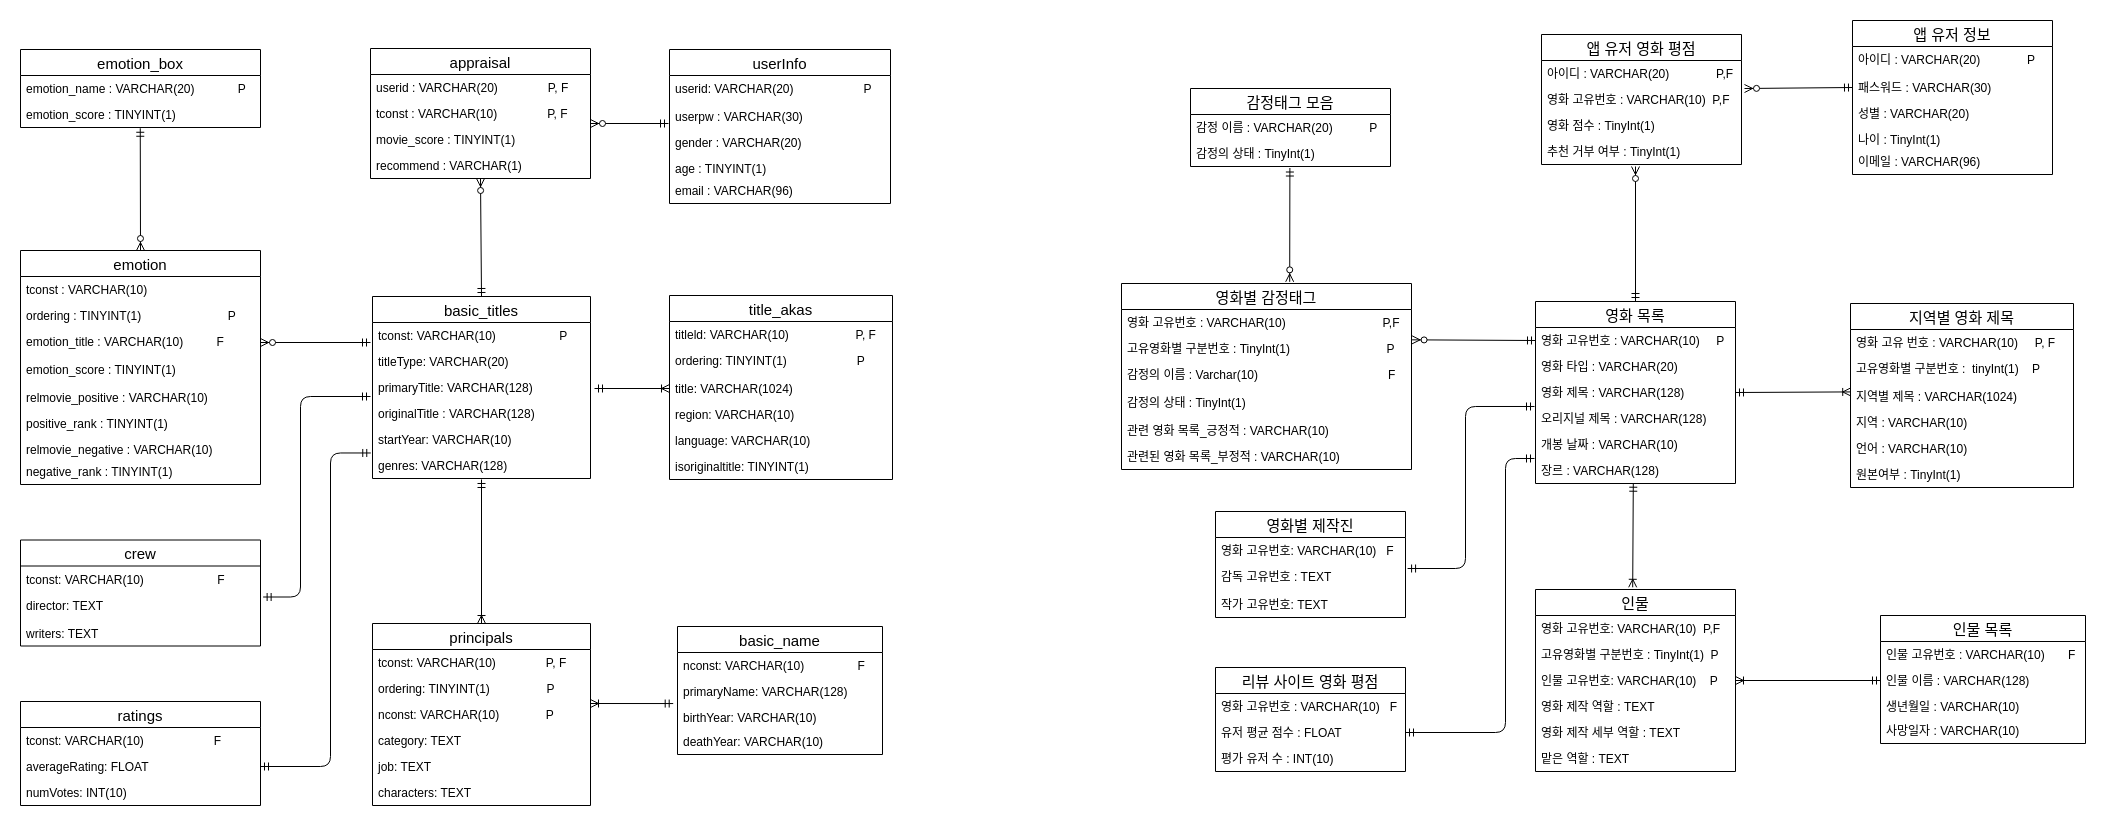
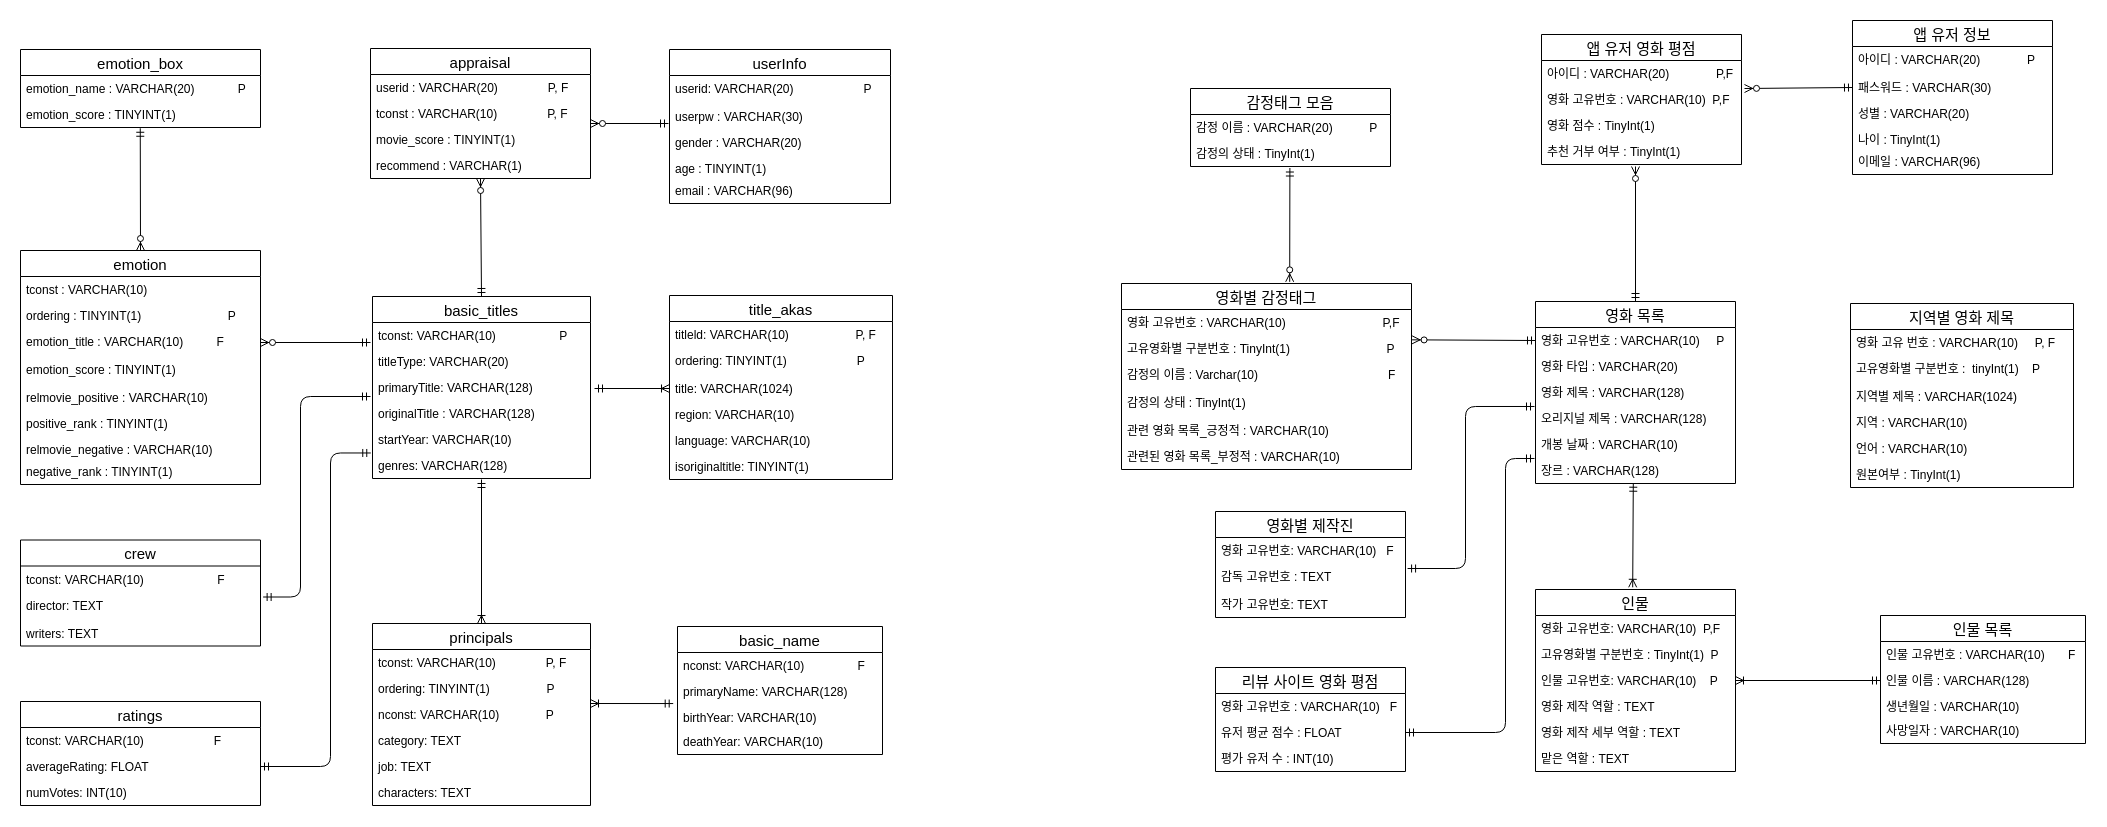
edge "영화 제목 : VARCHAR(128)" -- "지역별 제목 : VARCHAR(1024)": removed
